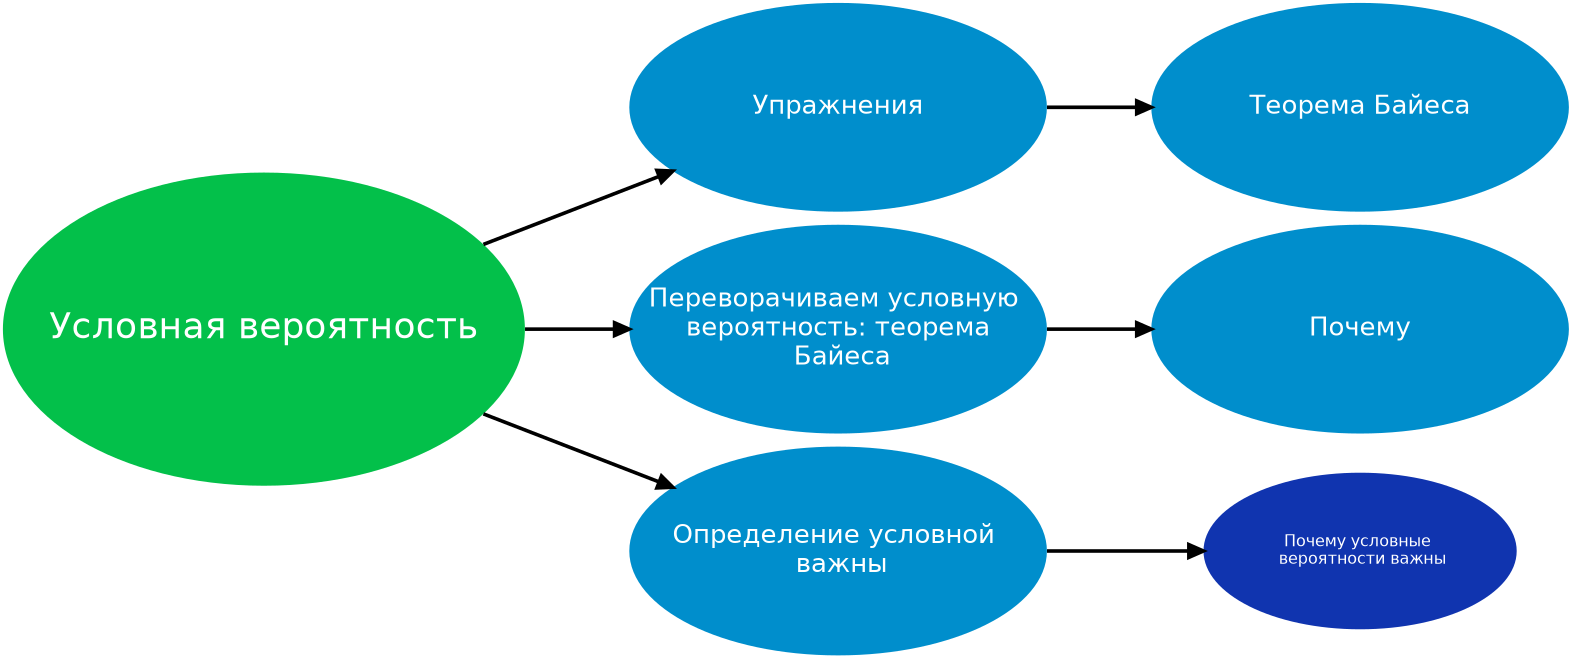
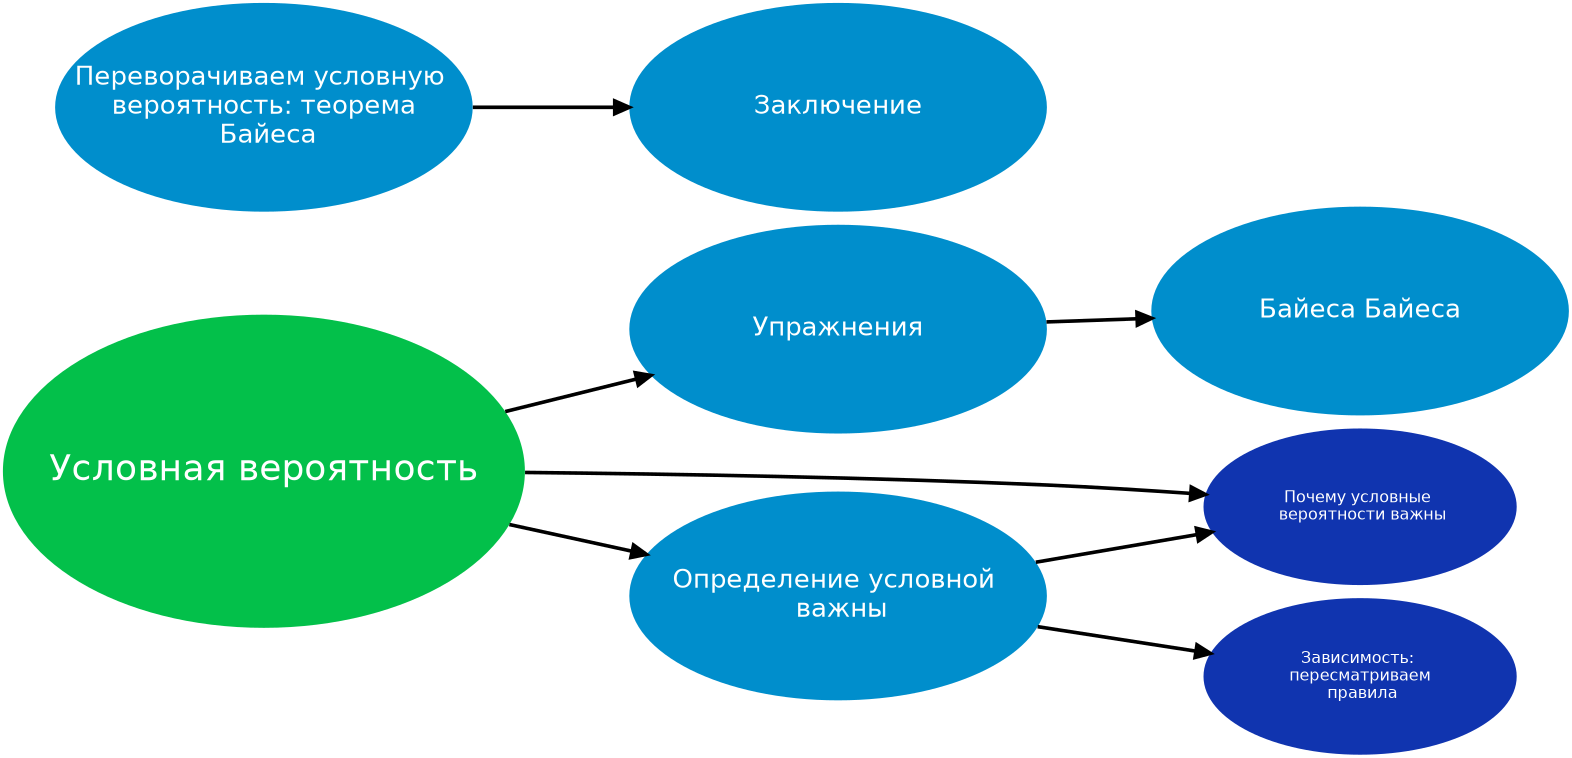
node "Теорема Байеса": label "Теорема Байеса" -> "Байеса Байеса"
edge "Условная вероятность" -> "Переворачиваем условную вероятность: теорема Байеса": now "Условная вероятность" -> "Почему условные вероятности важны"
node "Почему": label "Почему" -> "Заключение"
node "Зависимость: пересматриваем правила": added
